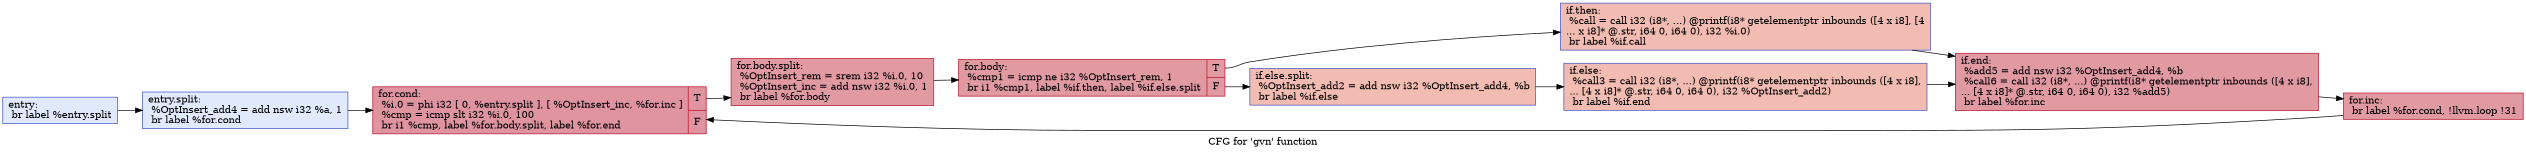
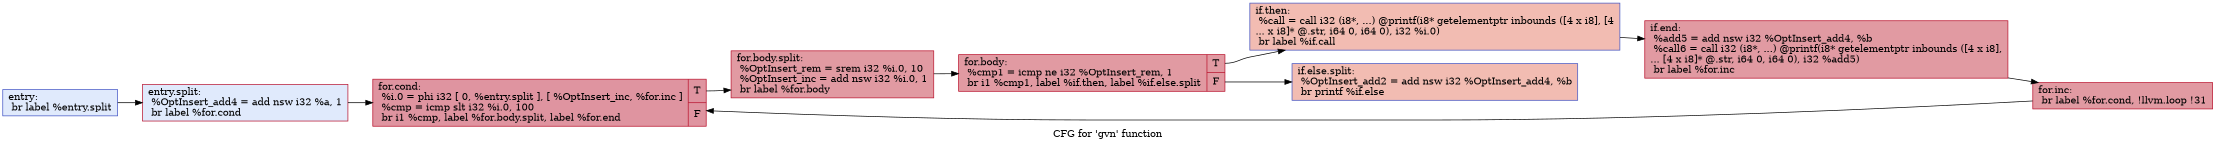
node "if.else:": removed
node "if.else.split:": text "br label %if.else" -> "br printf %if.else"
node "entry.split:": color #3d50c3ff -> #b70d28ff
